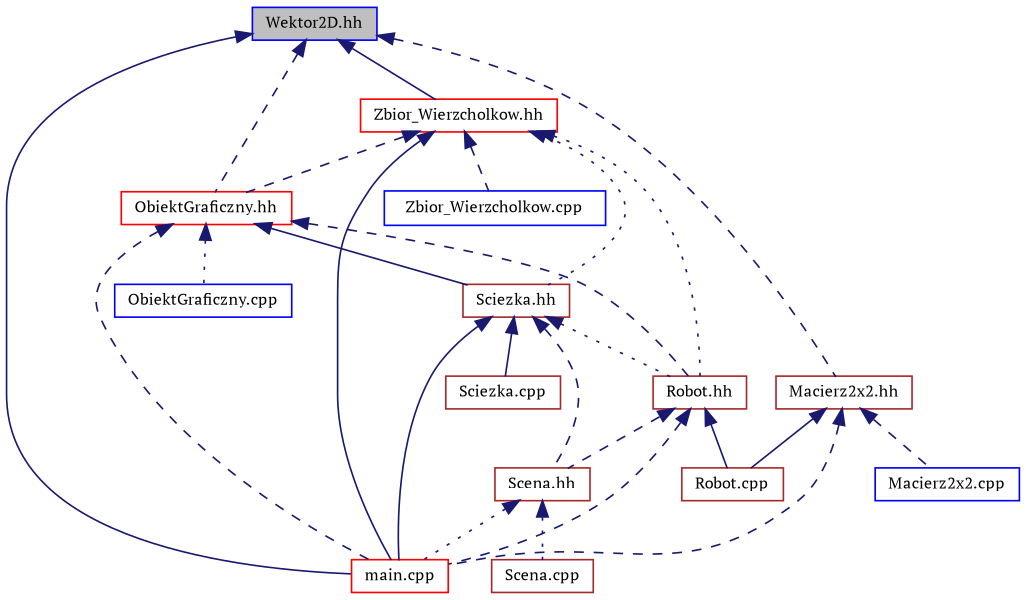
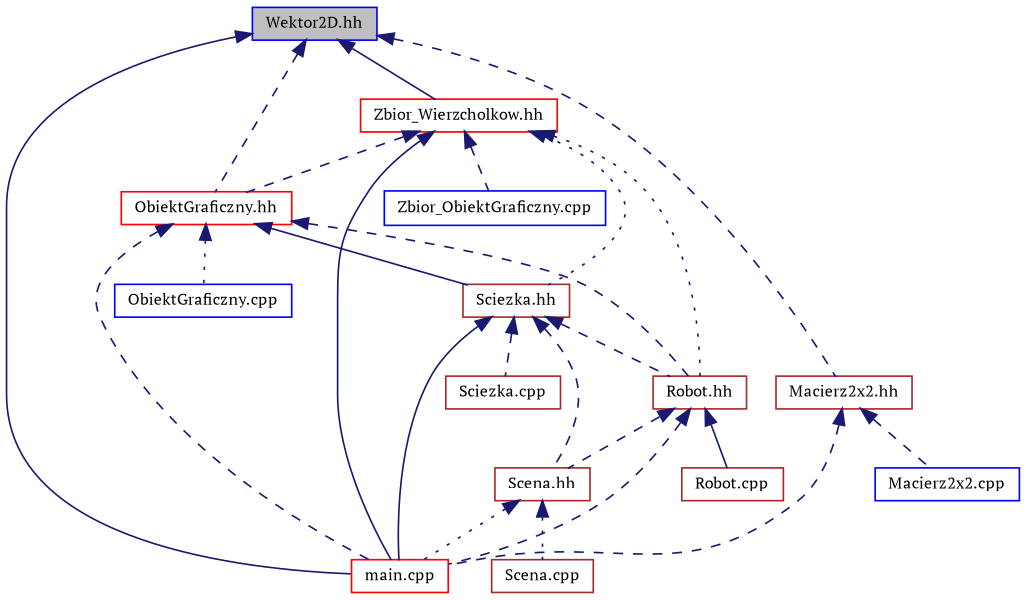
node "Zbior_Wierzcholkow.cpp": label "Zbior_Wierzcholkow.cpp" -> "Zbior_ObiektGraficzny.cpp"
edge "Robot.hh" -> "Sciezka.hh": style dotted -> dashed
edge "Sciezka.cpp" -> "Sciezka.hh": style solid -> dashed
edge "Robot.cpp" -> "Macierz2x2.hh": removed
